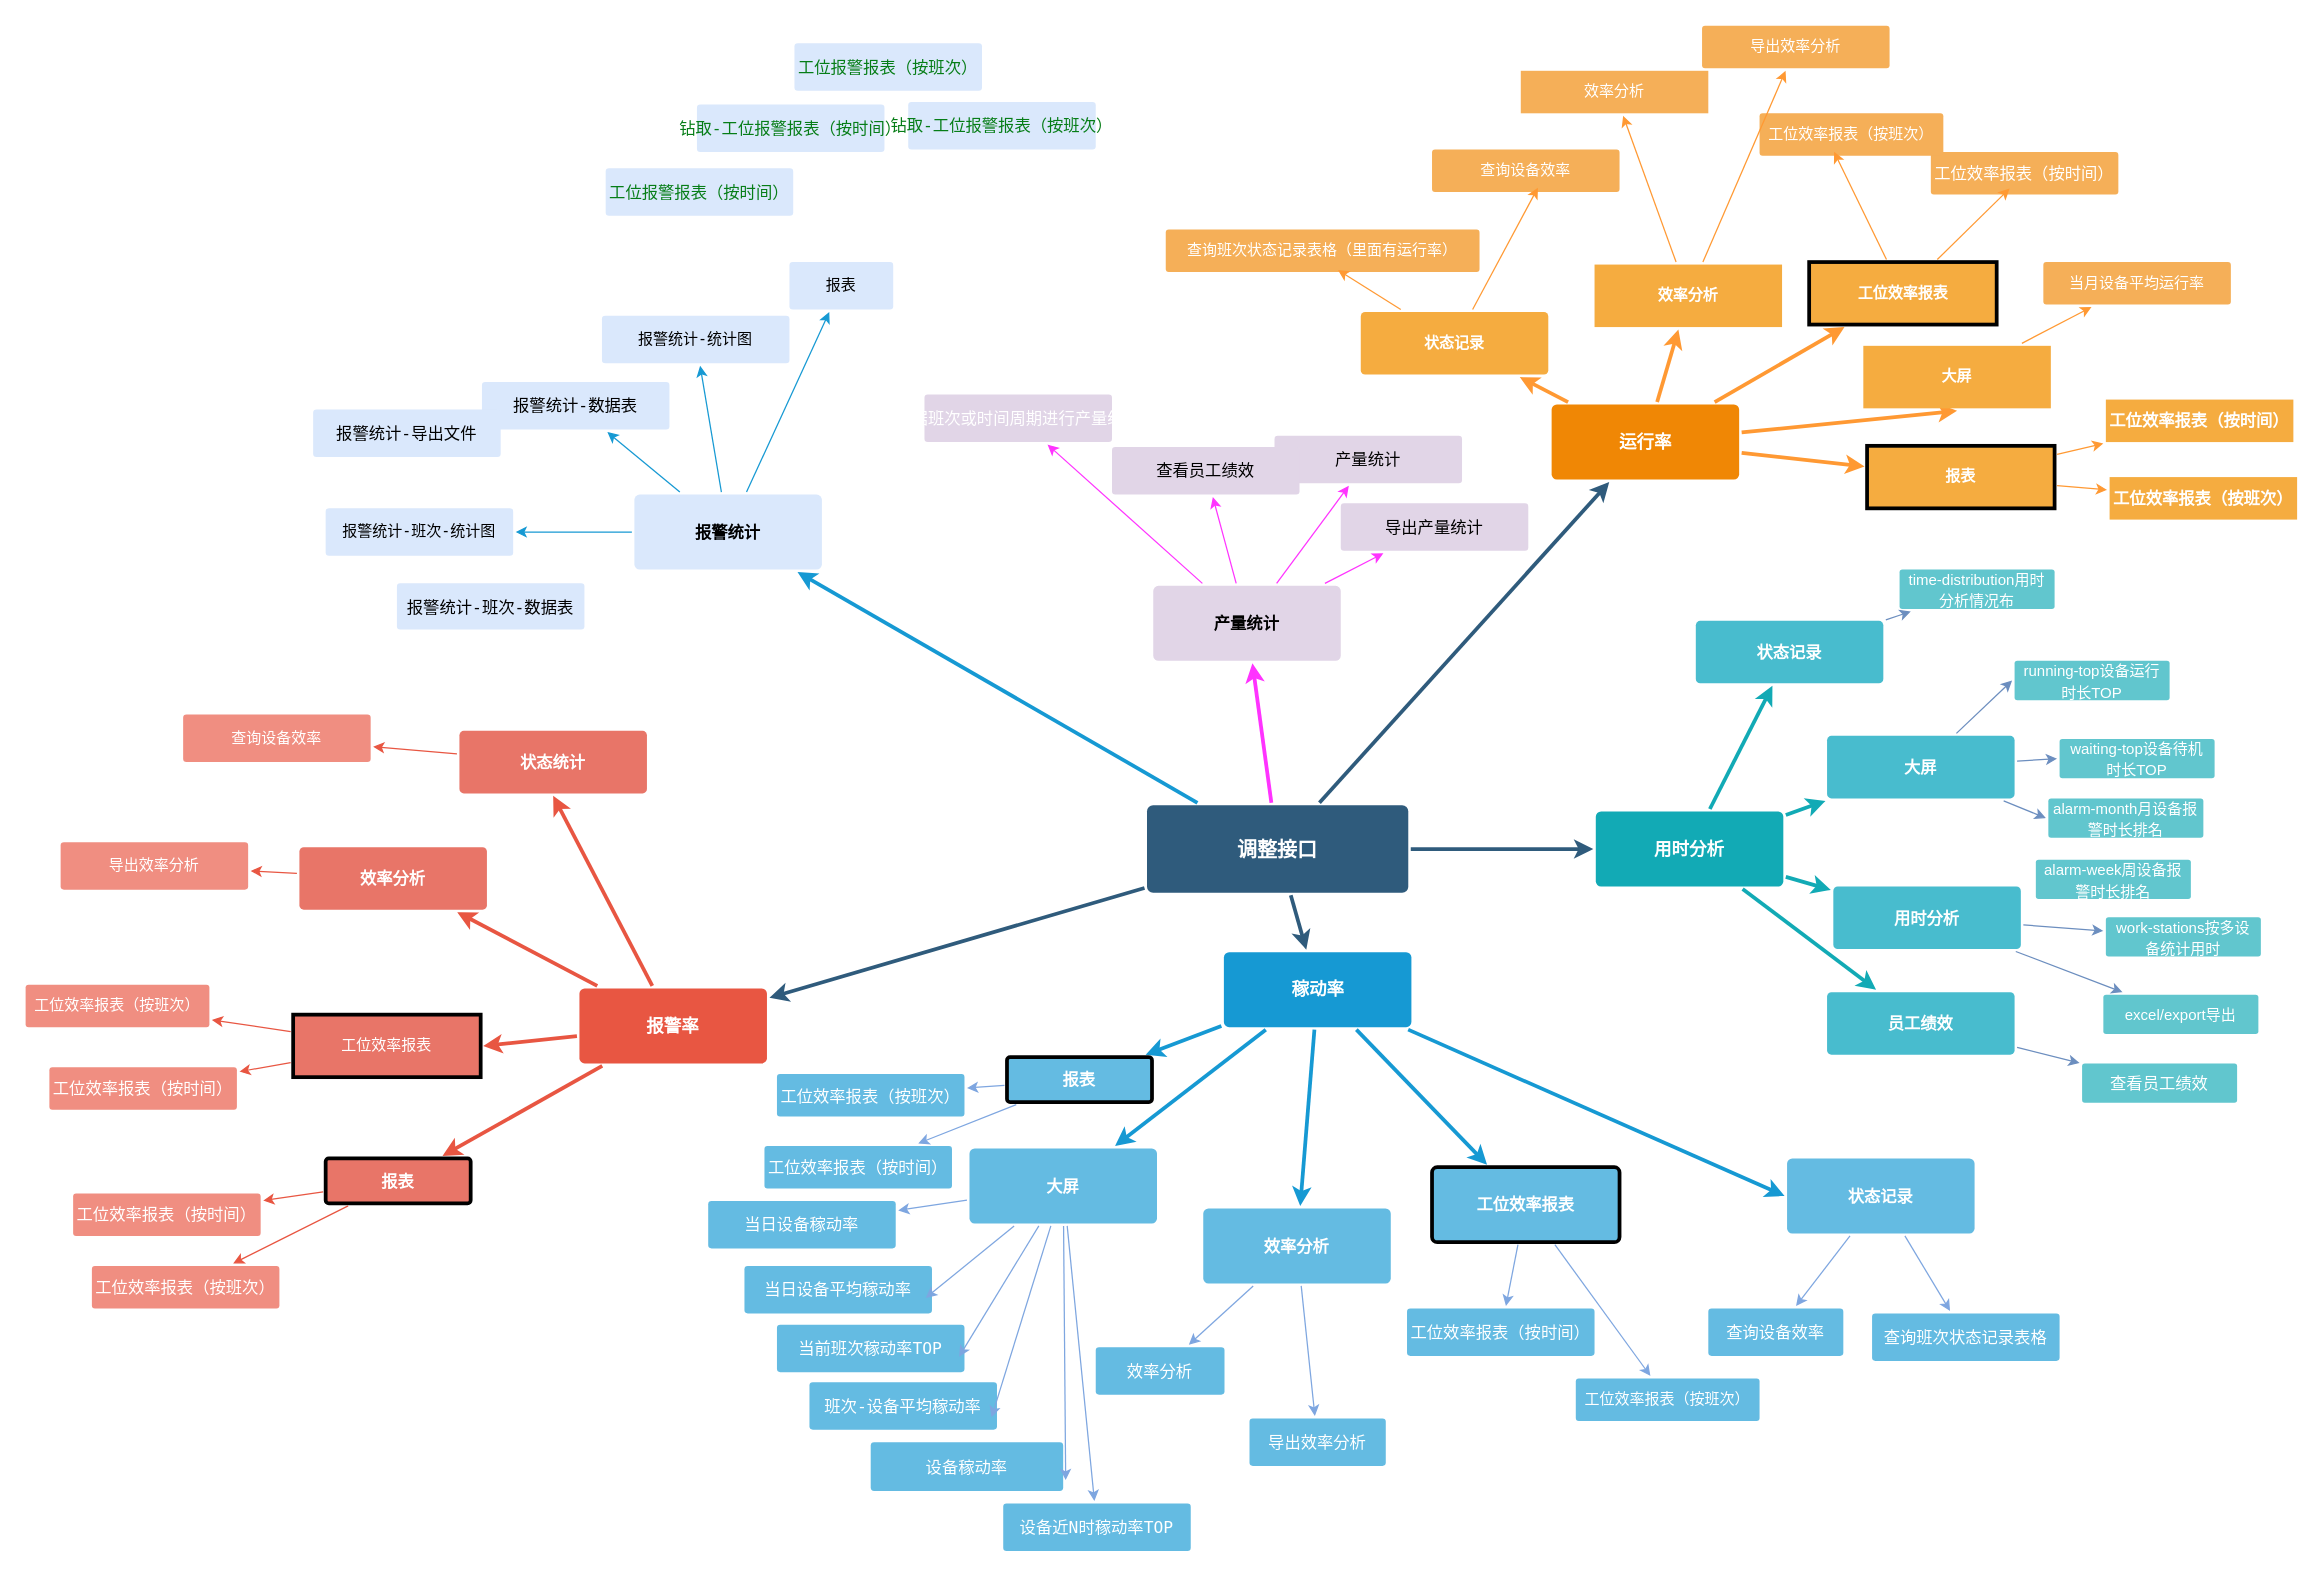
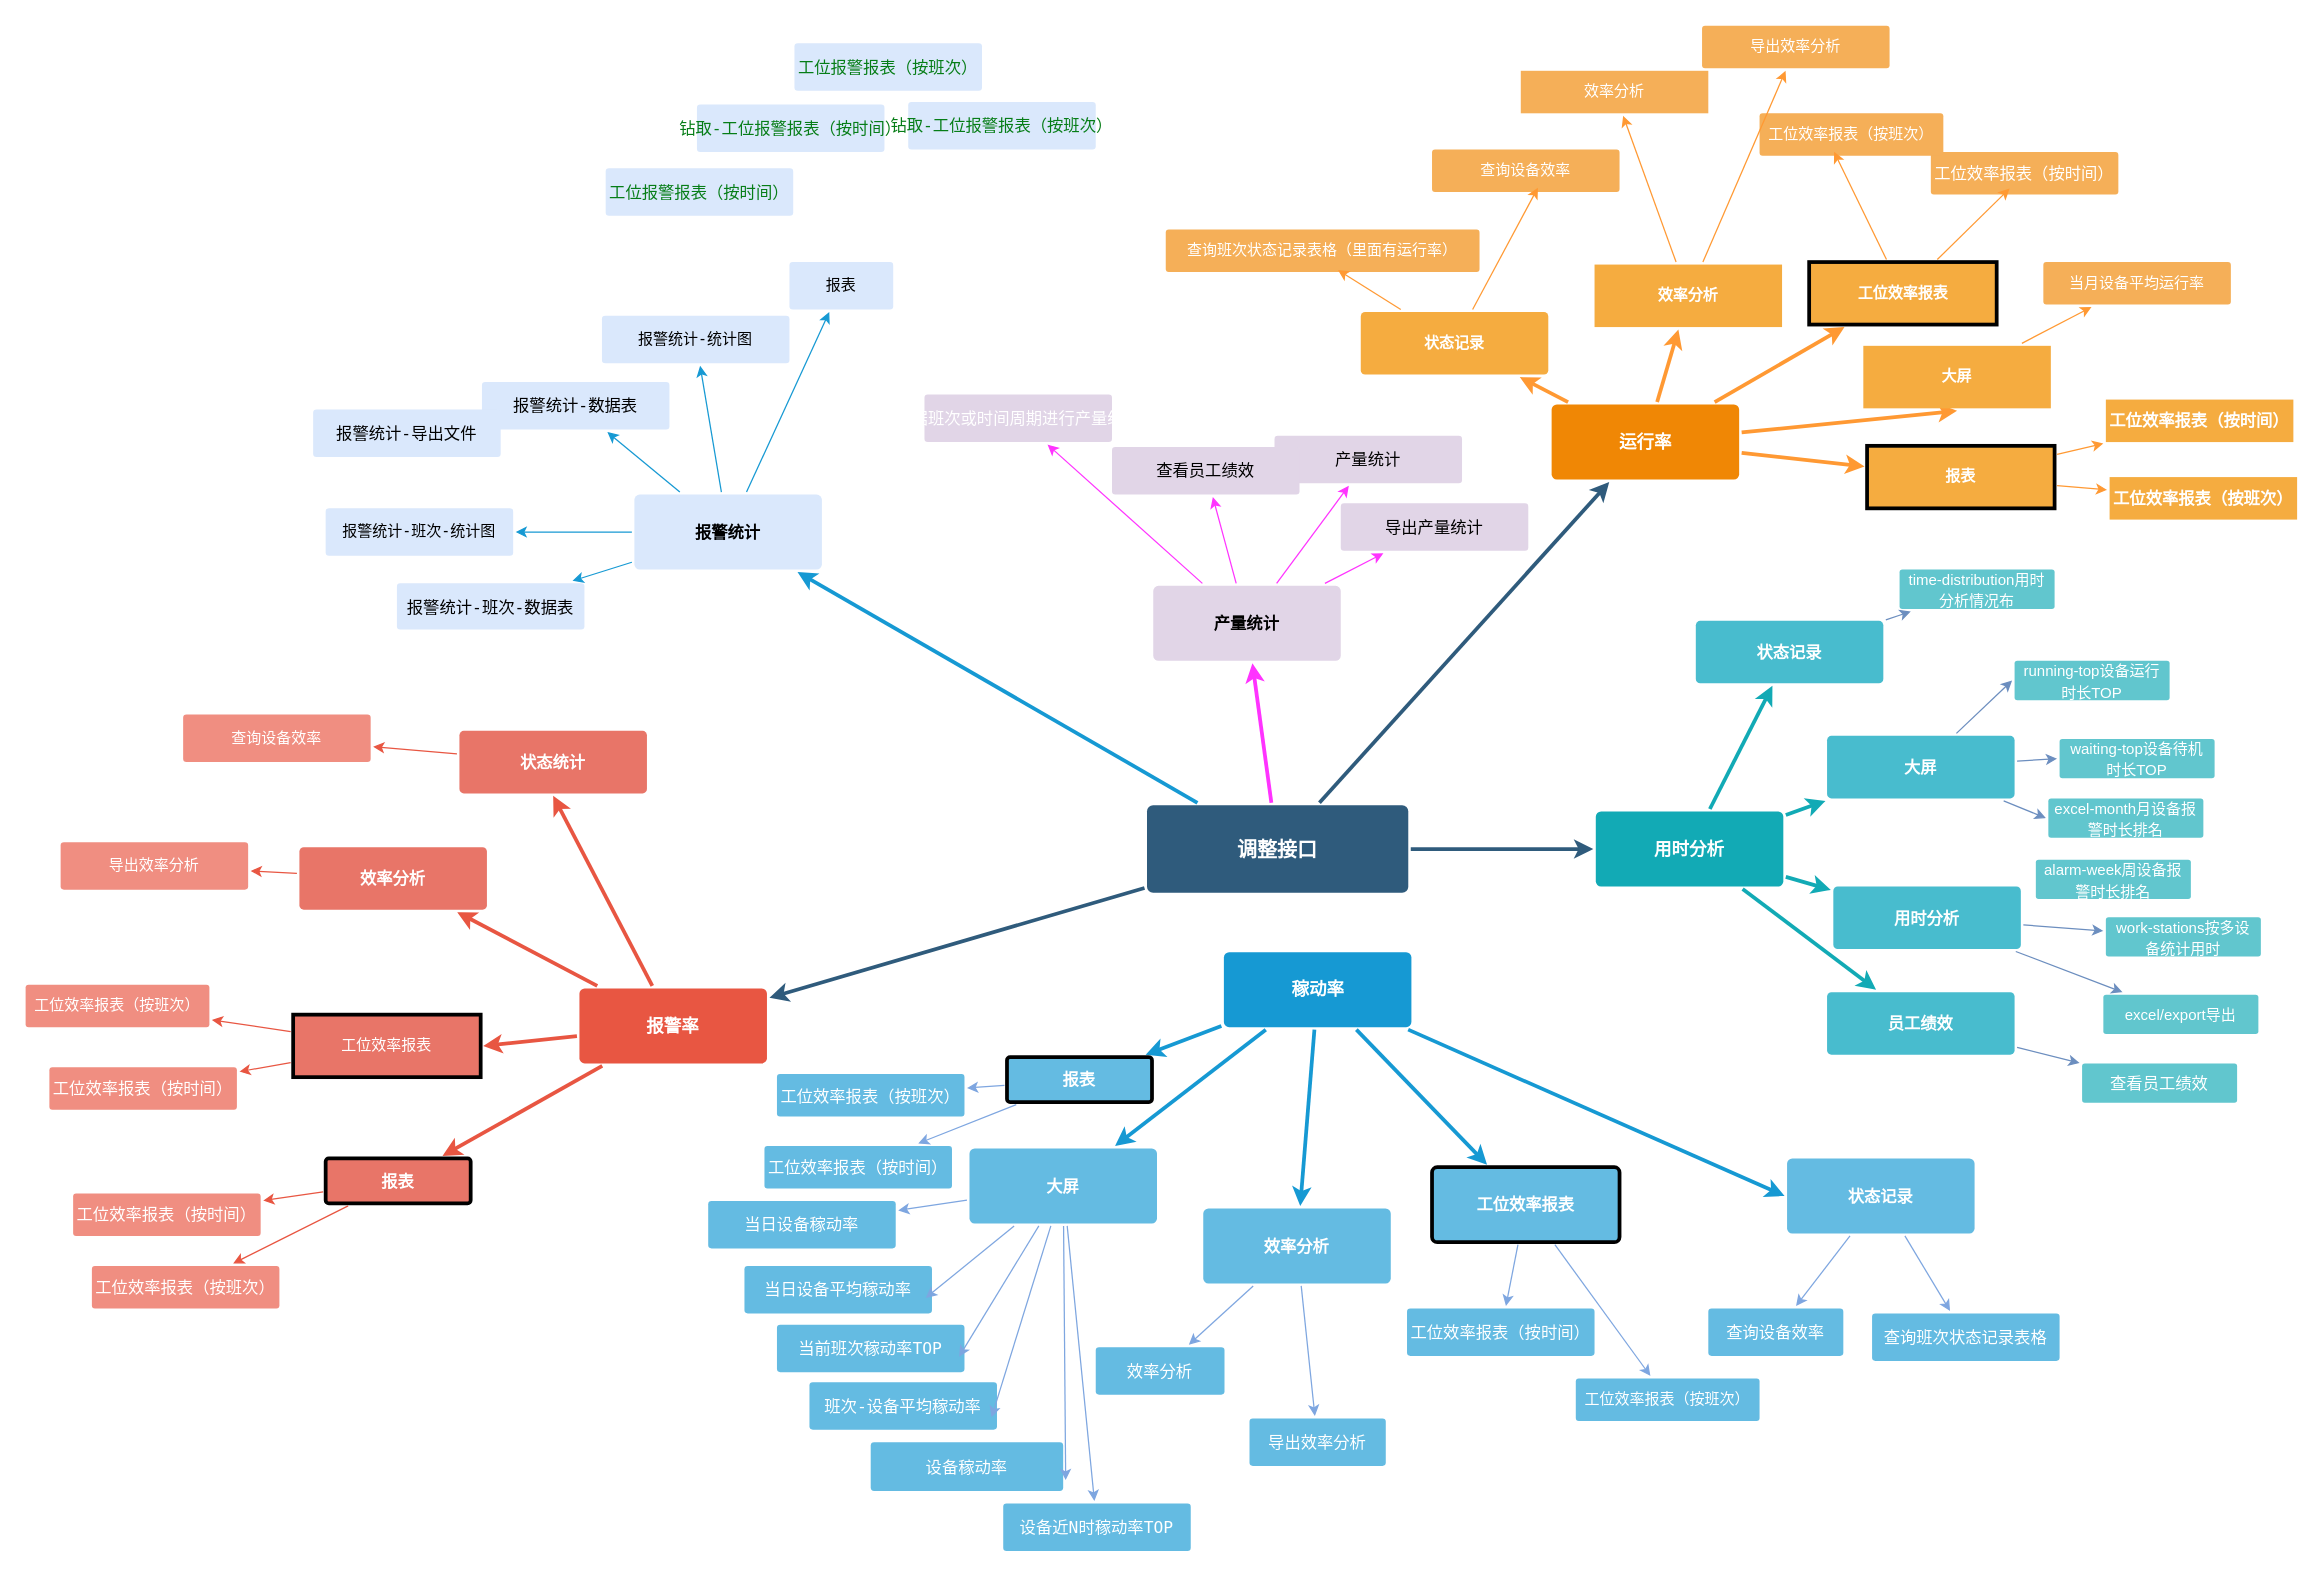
edge "报警统计" -> "报警统计-班次-数据表": added
node "alarm-month月设备报警时长排名": label "alarm-month月设备报警时长排名" -> "excel-month月设备报警时长排名"
edge "调整接口" -> "稼动率": removed
